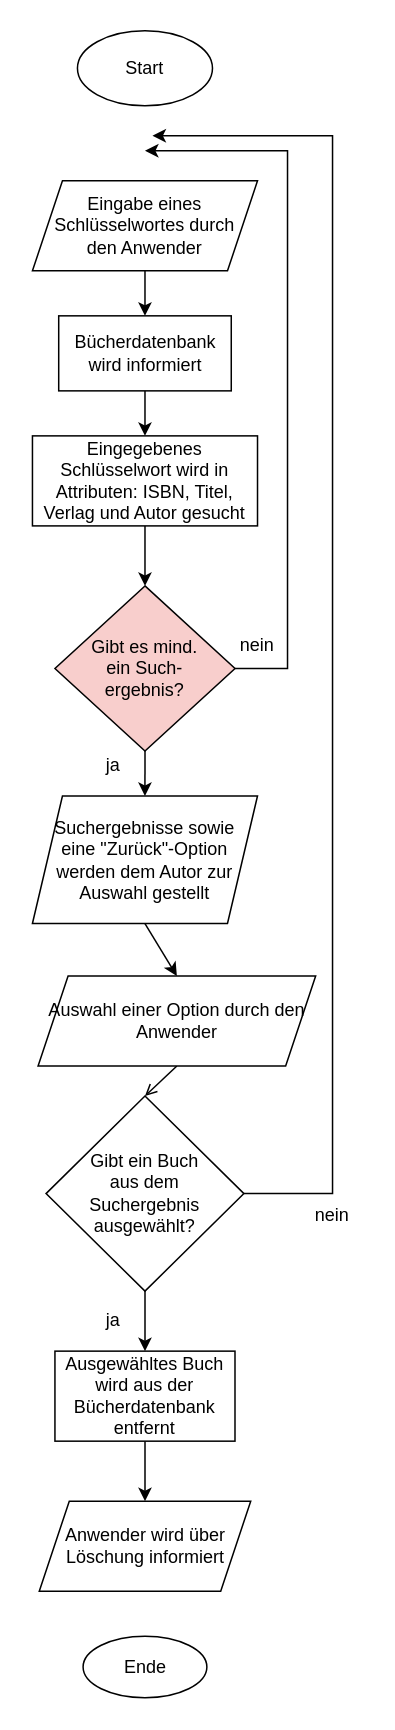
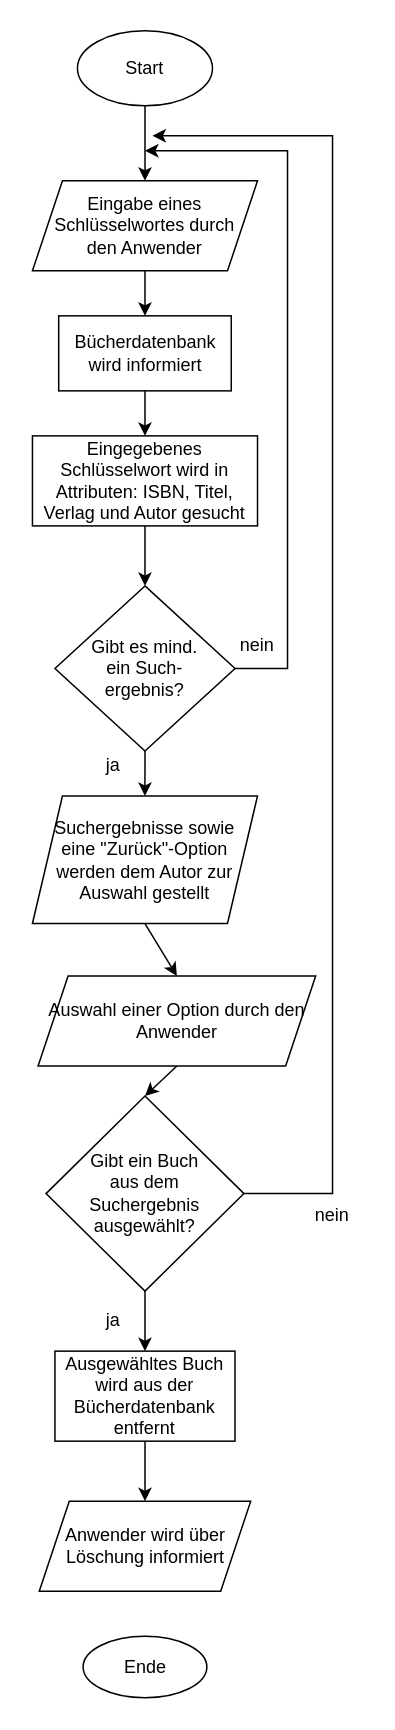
edge "Start" -> "Eingabe eines Schlüsselwortes durch den Anwender": added
node "Gibt es mind. ein Such- ergebnis?": fillcolor #f8cecc -> #ffffff
edge "Auswahl einer Option durch den Anwender" -> "Gibt ein Buch aus dem Suchergebnis ausgewählt?": arrowhead open -> classic
